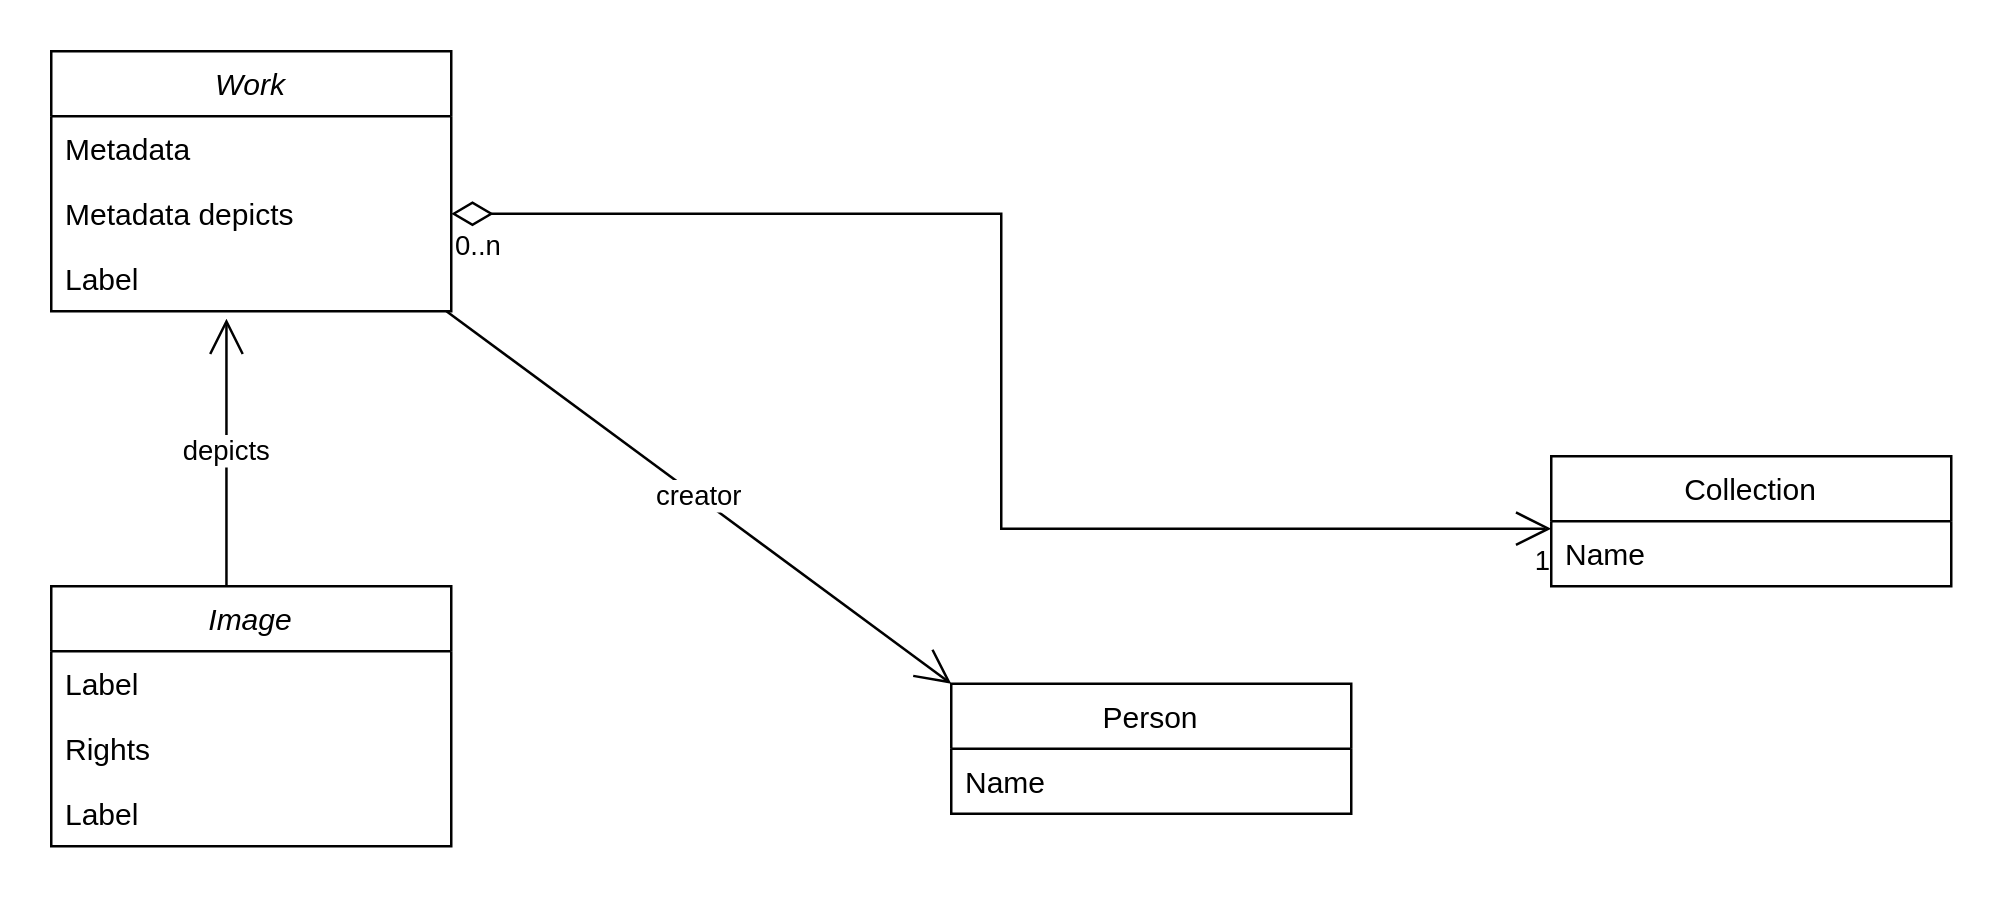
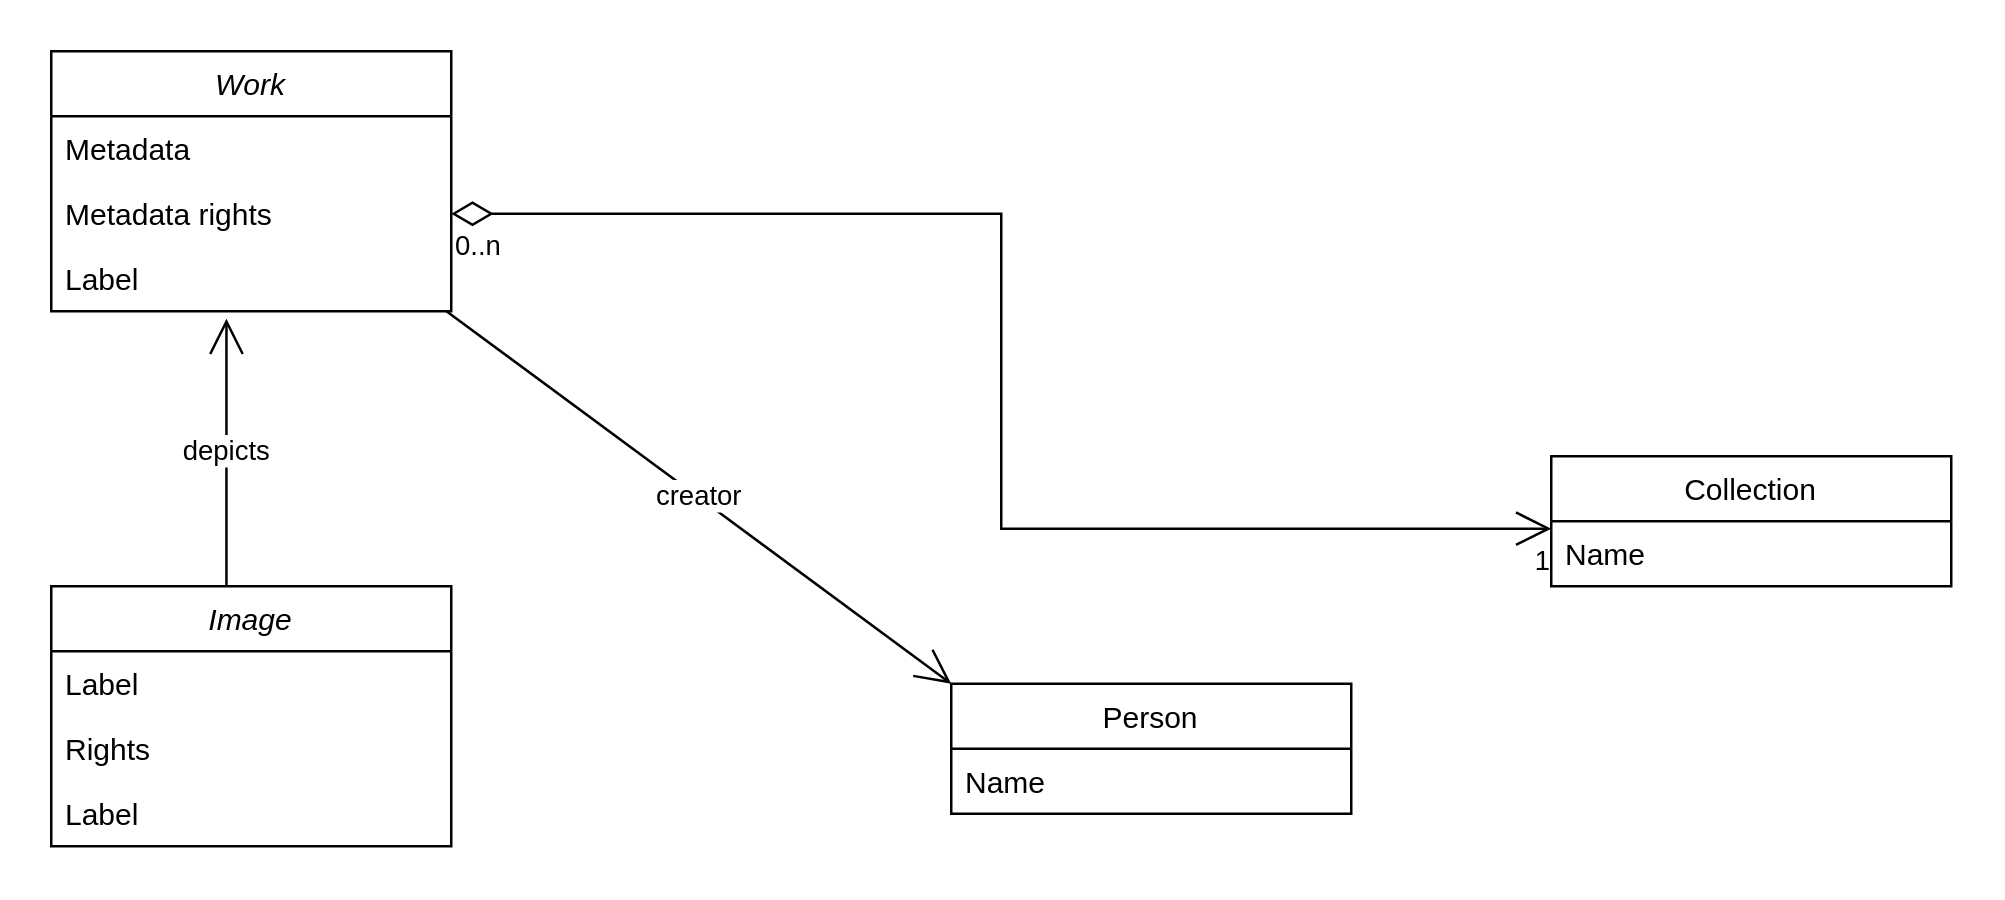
node "Metadata depicts": label "Metadata depicts" -> "Metadata rights"
